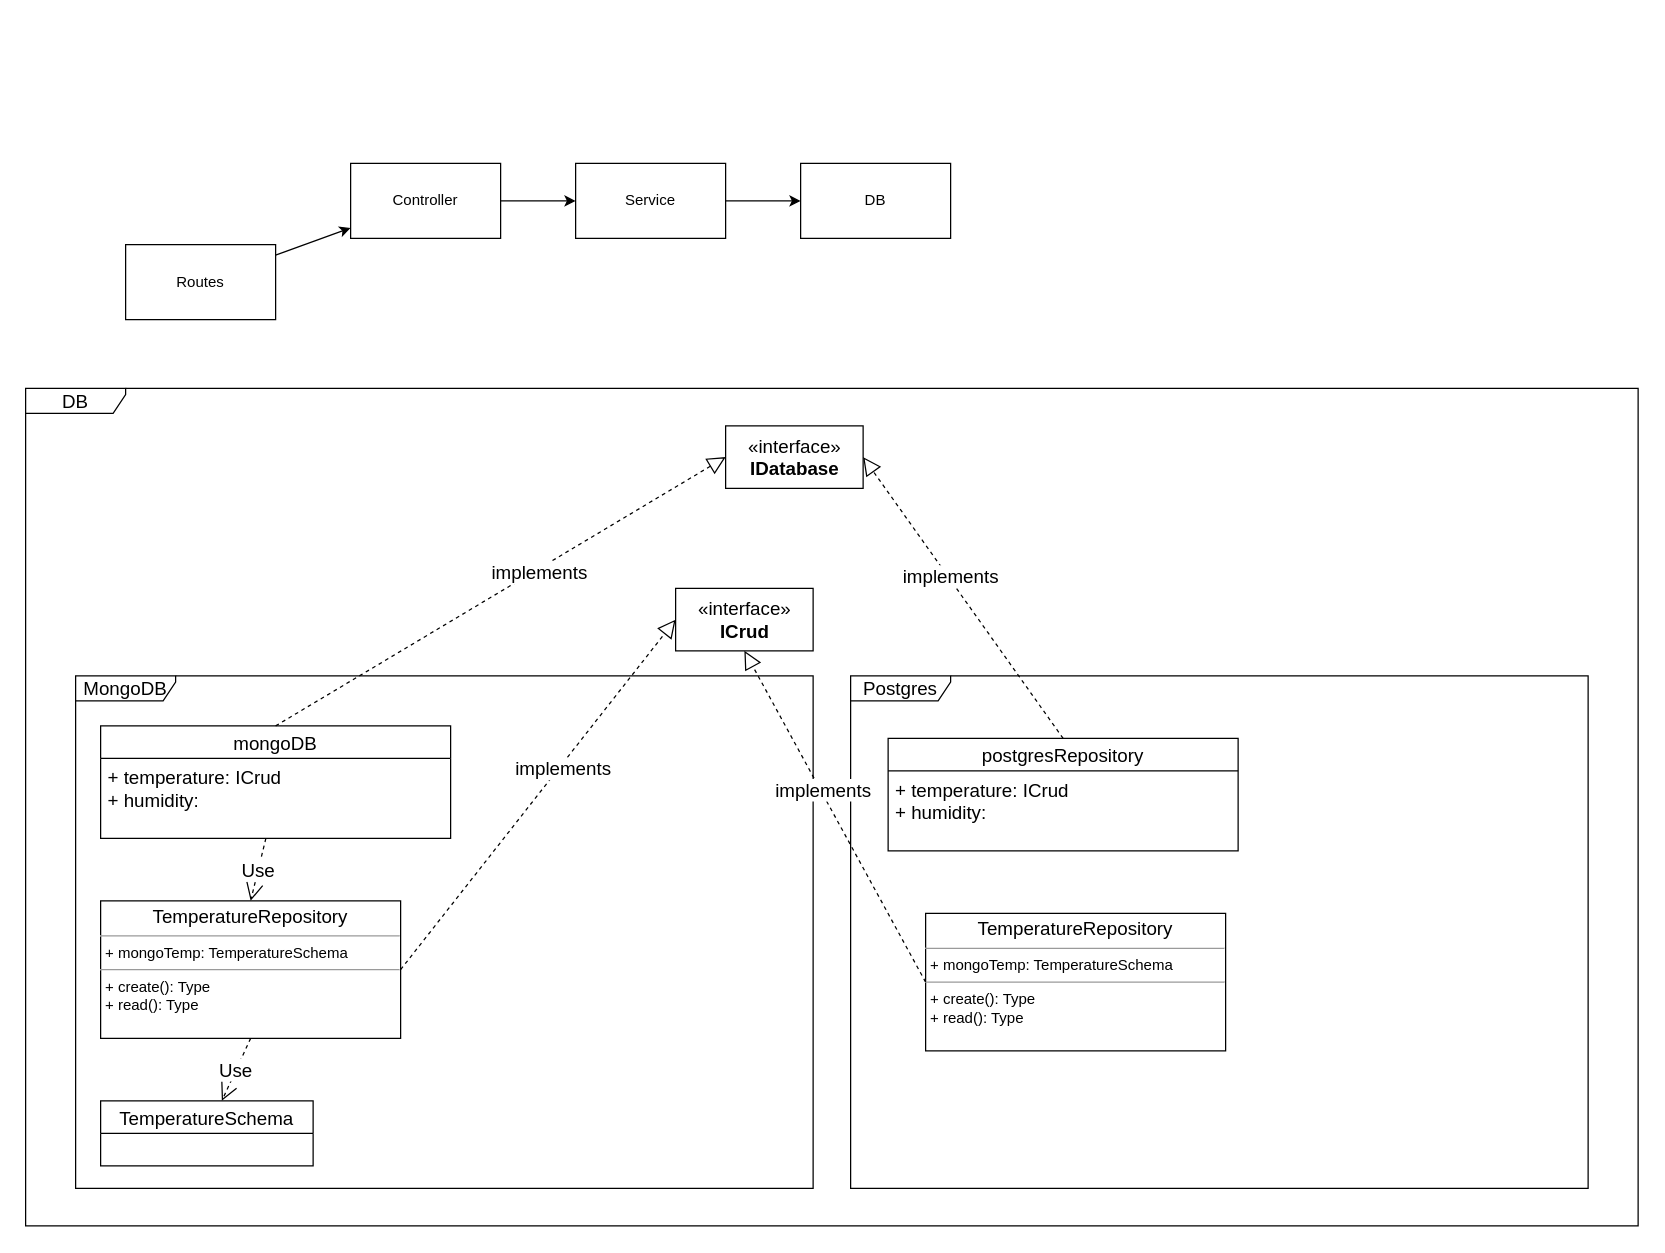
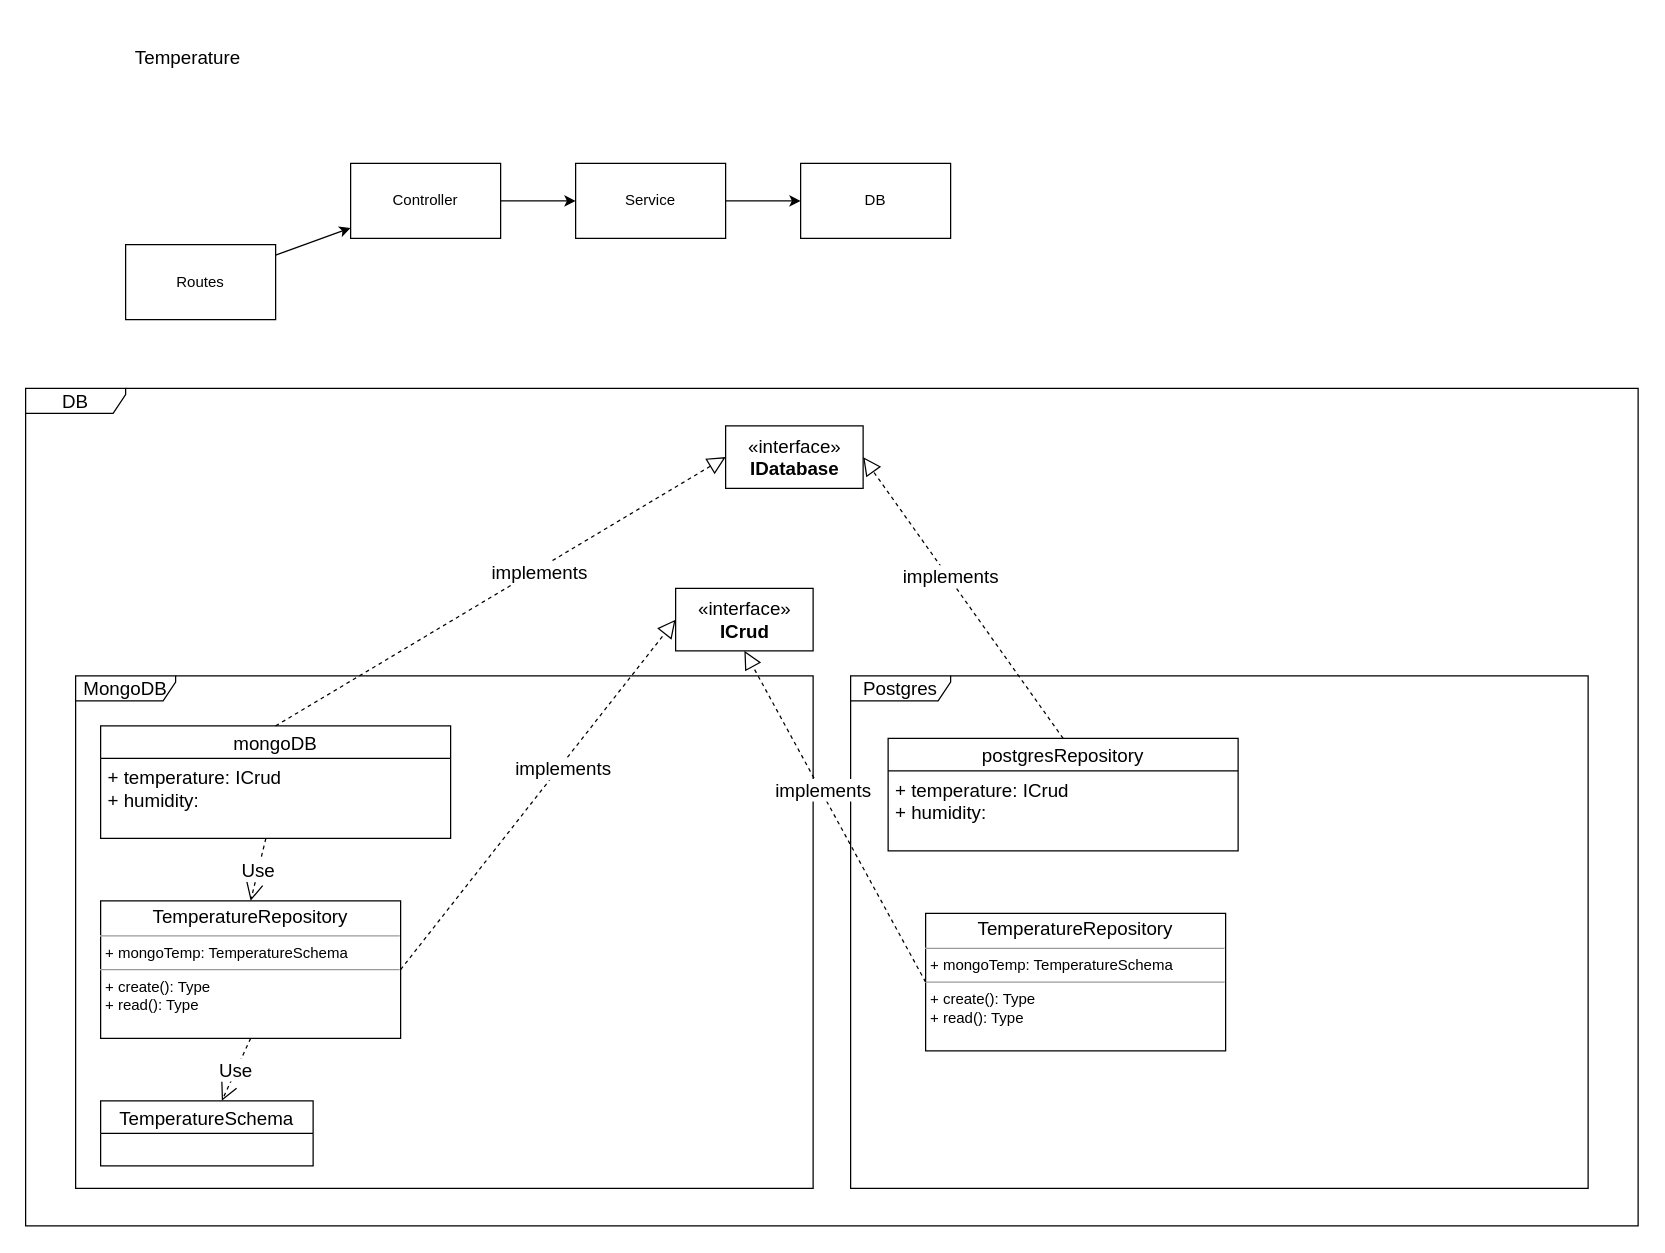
node "Temperature": added
